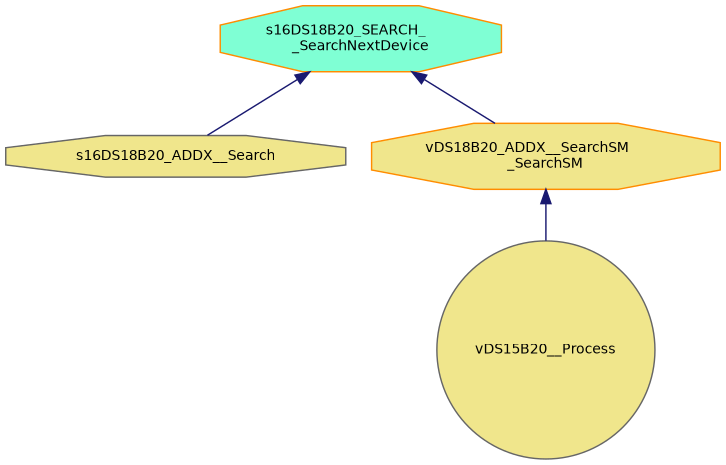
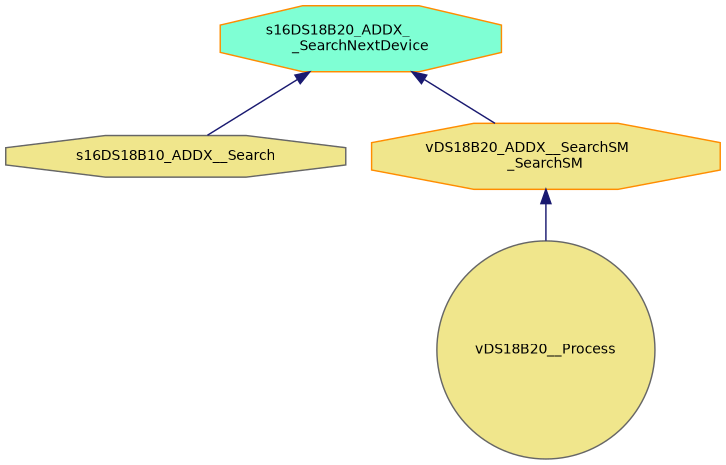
node "s16DS18B20_SEARCH_ _SearchNextDevice": label "s16DS18B20_SEARCH_ _SearchNextDevice" -> "s16DS18B20_ADDX_ _SearchNextDevice"
node "s16DS18B20_ADDX__Search": label "s16DS18B20_ADDX__Search" -> "s16DS18B10_ADDX__Search"
node "vDS15B20__Process": label "vDS15B20__Process" -> "vDS18B20__Process"
